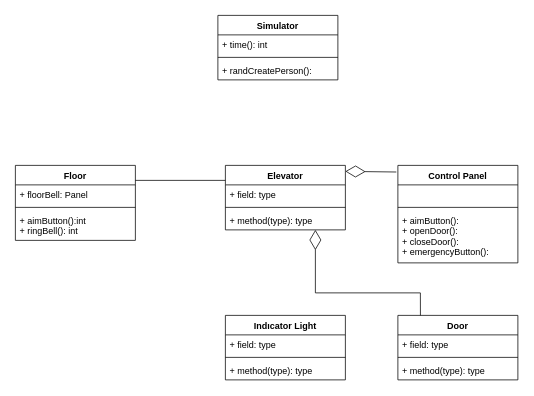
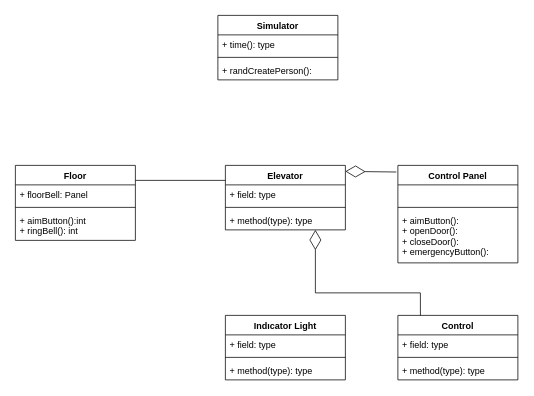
node "+ time(): int": label "+ time(): int" -> "+ time(): type"
node "Door": label "Door" -> "Control"
